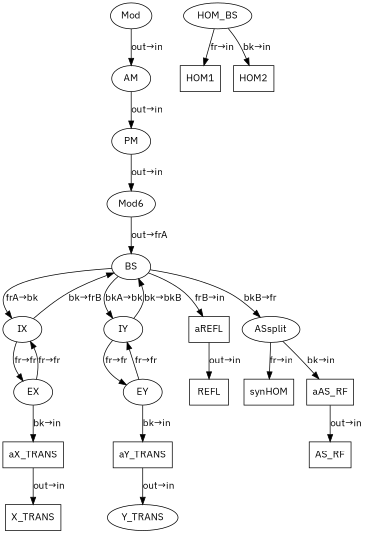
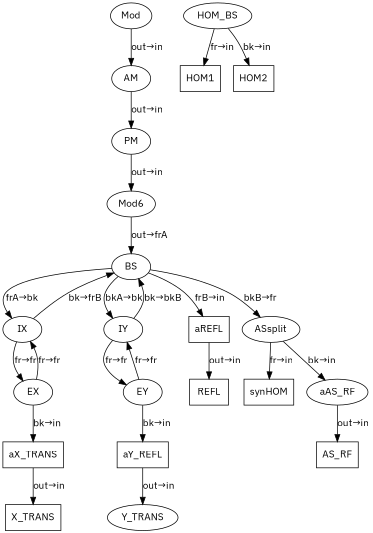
node "aAS_RF": shape box -> ellipse
node "aY_TRANS": label "aY_TRANS" -> "aY_REFL"
